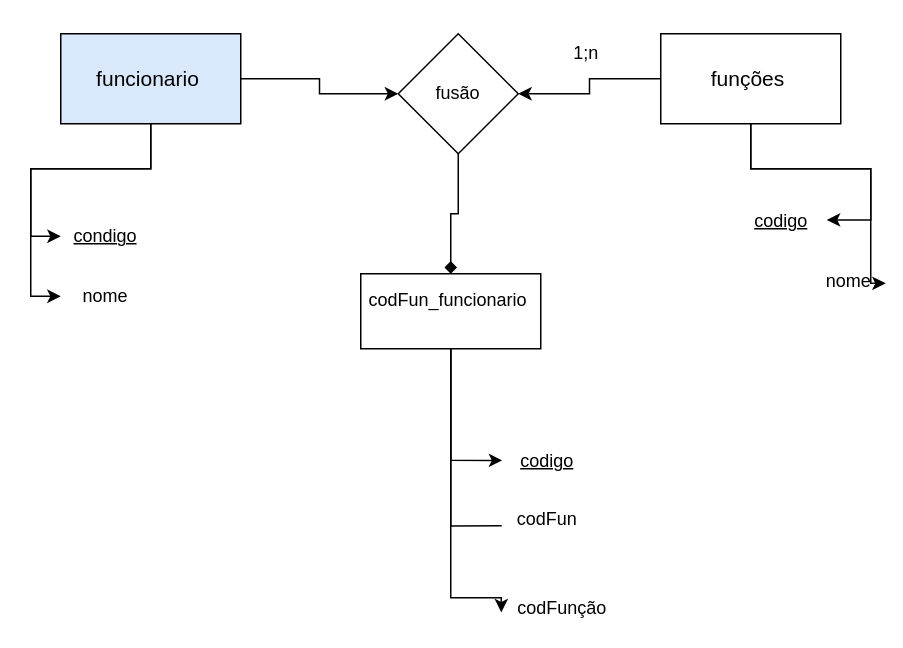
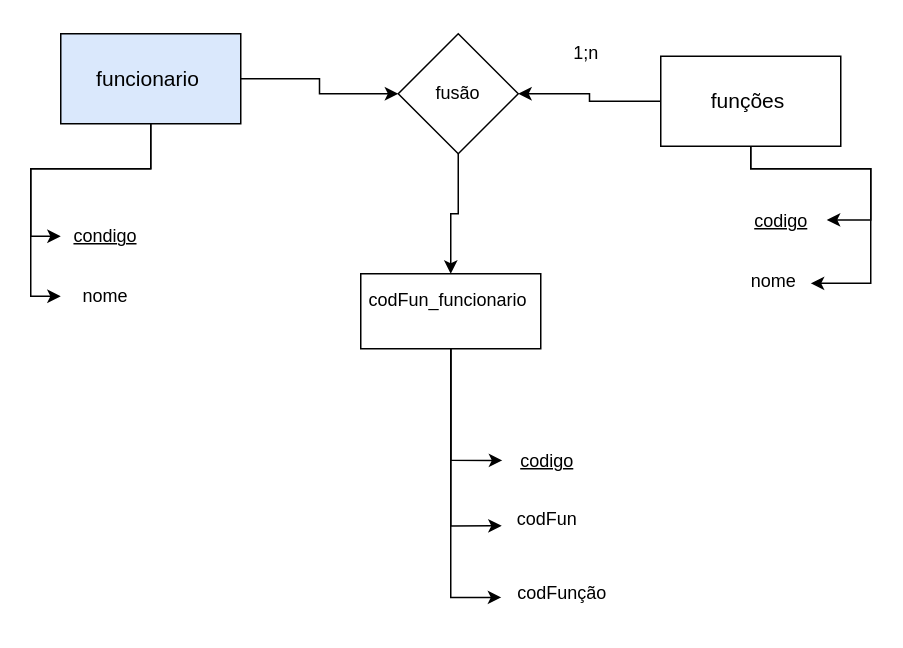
node "funções": moved (751, 79) -> (751, 101)
edge "fusão" -> "codFun_funcionario": arrowhead diamond -> classic
node "nome": moved (848, 281) -> (773, 281)
edge "codFun_funcionario" -- "codFun": arrowhead none -> classic
node "codFunção": moved (562, 608) -> (562, 593)
